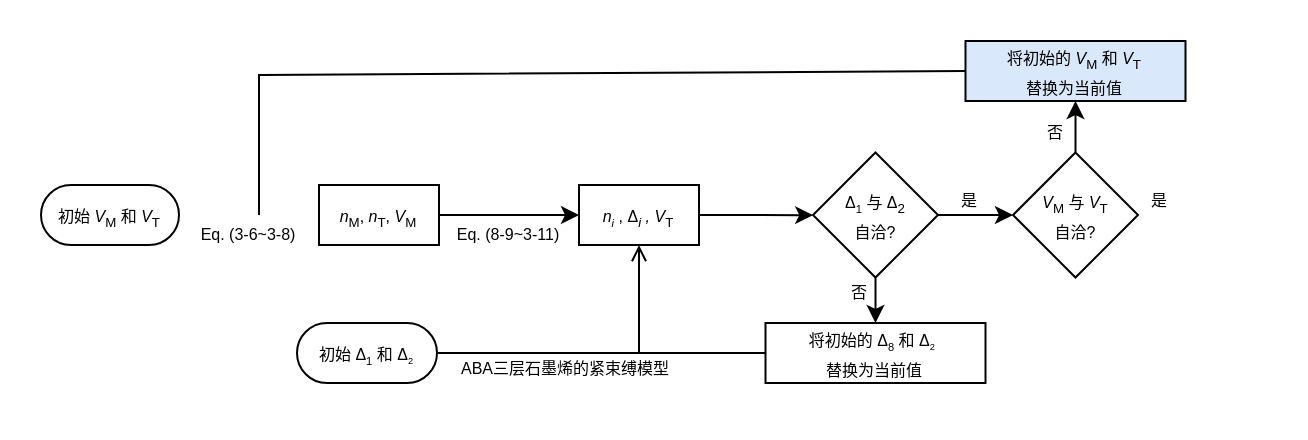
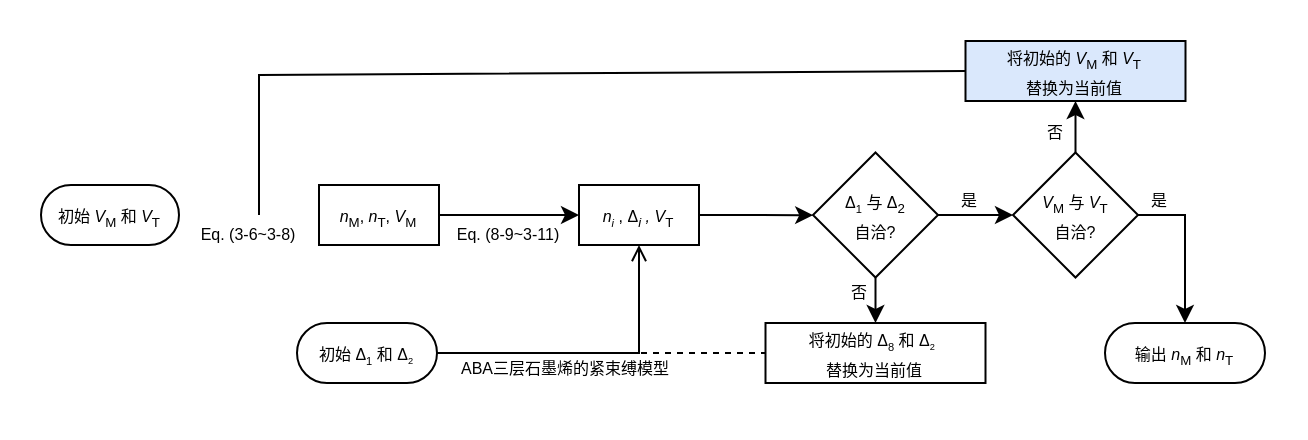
edge "VM 与 VT 自洽?" -> "输出 nM 和 nT": added
edge "初始 Δ1 和 Δ2" -- "将初始的 Δ8 和 Δ2 替换为当前值": style solid -> dashed
node "输出 nM 和 nT": added
